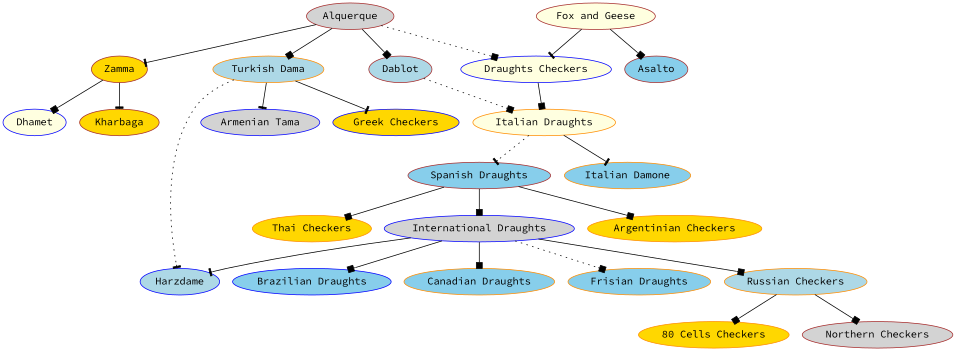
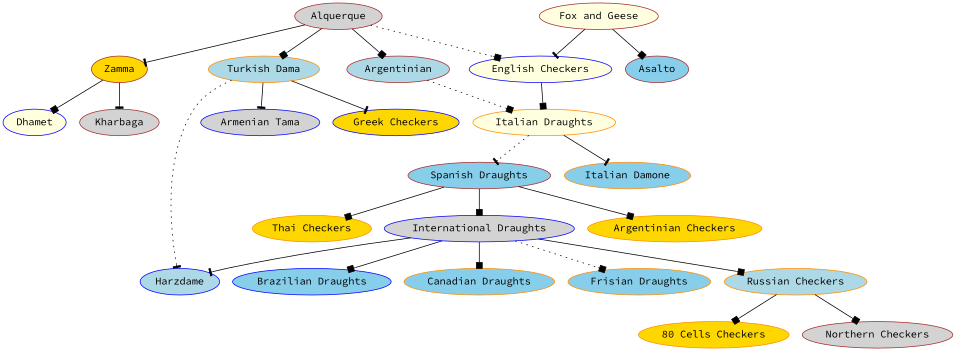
node "Dablot": label "Dablot" -> "Argentinian"
node "Draughts Checkers": label "Draughts Checkers" -> "English Checkers"
node "Kharbaga": fillcolor gold -> lightgrey
